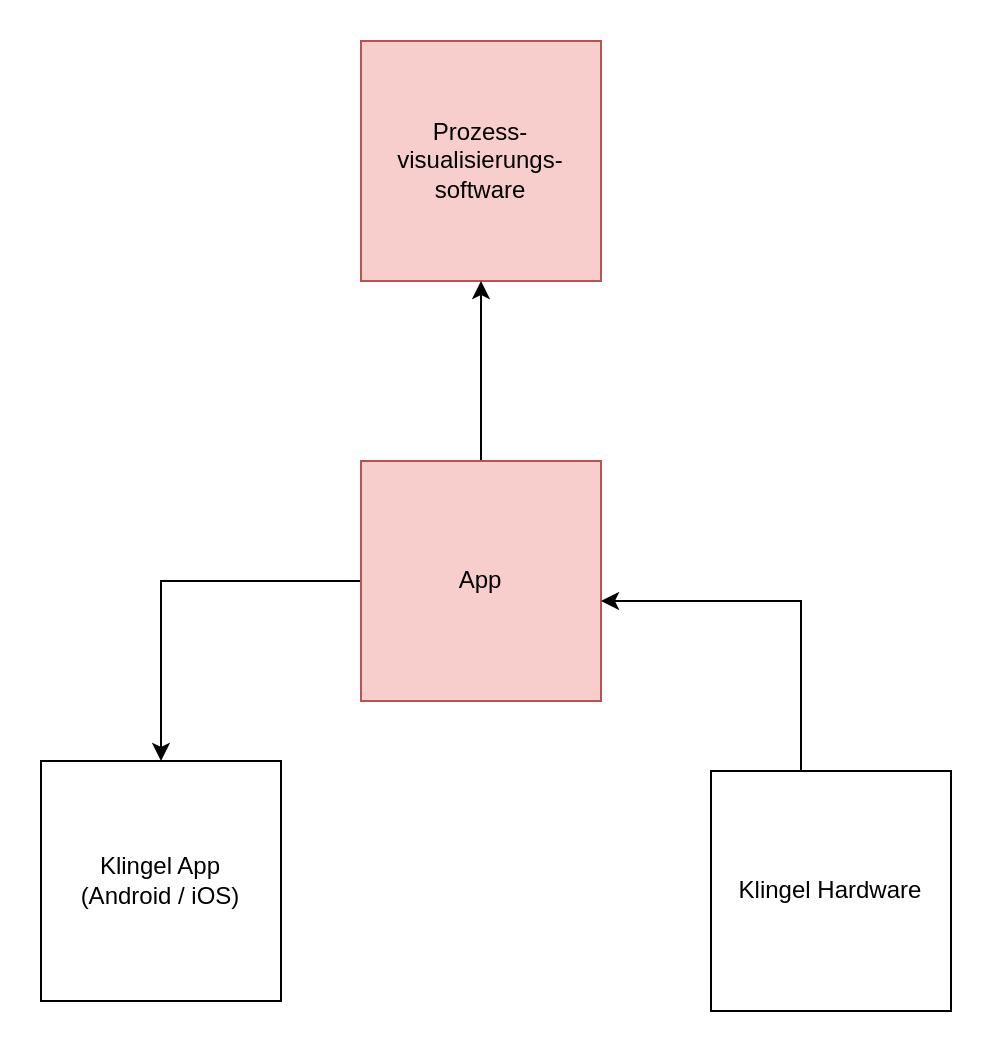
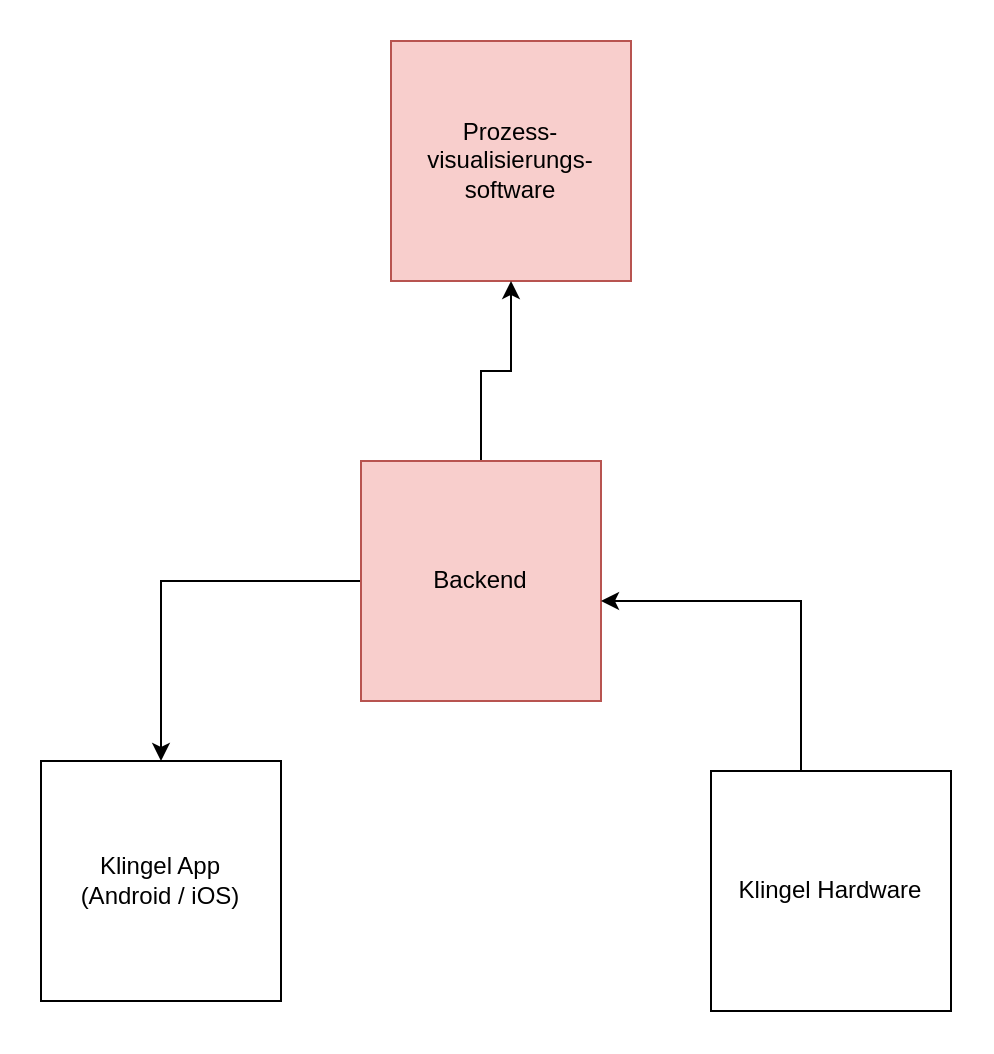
node "Prozess-visualisierungs-software": moved (481, 161) -> (511, 161)
node "App": label "App" -> "Backend"
